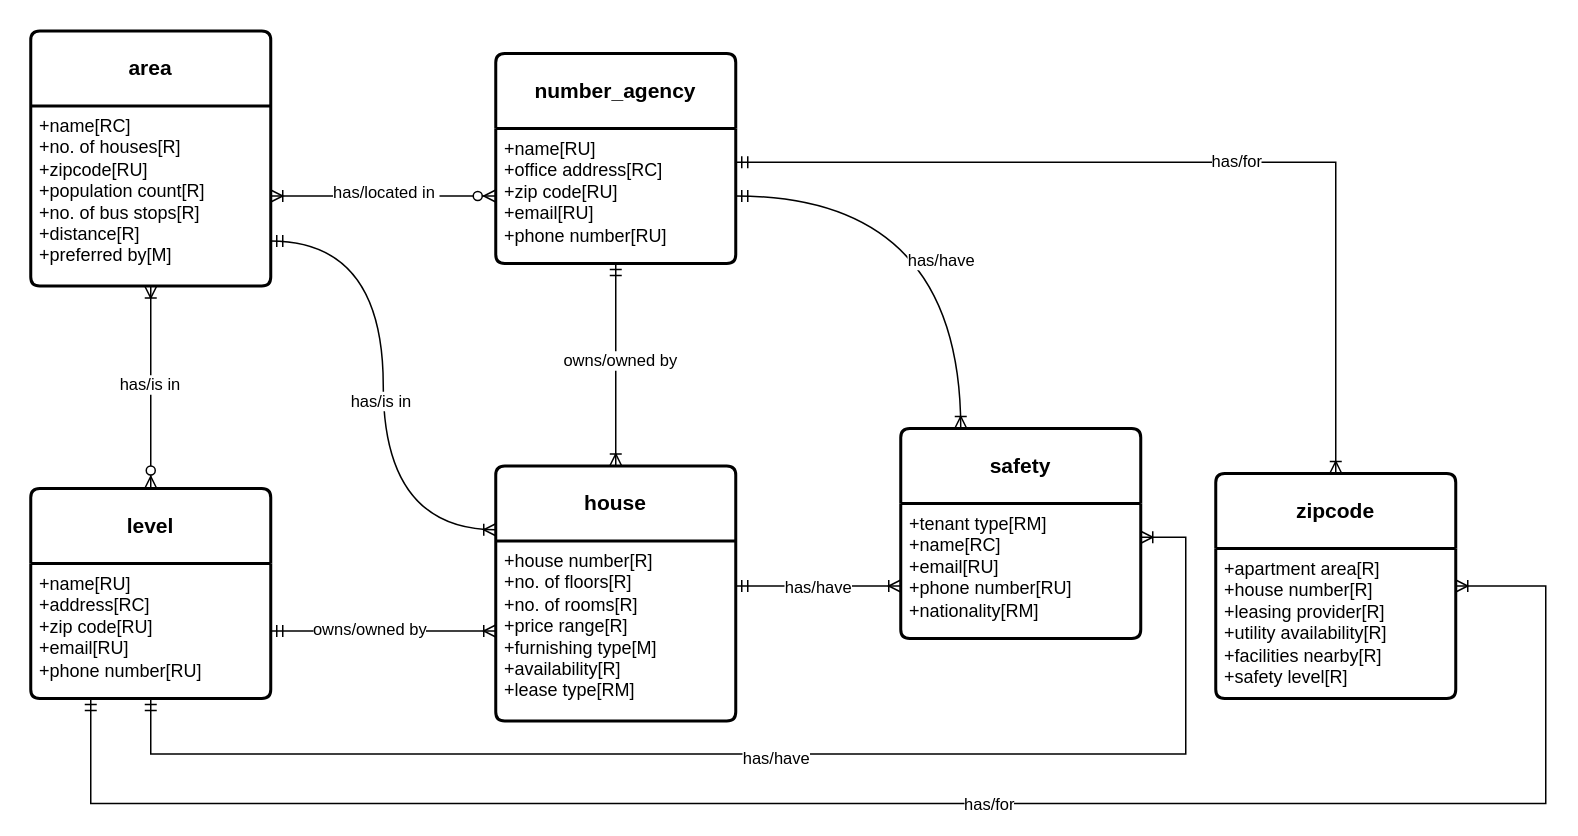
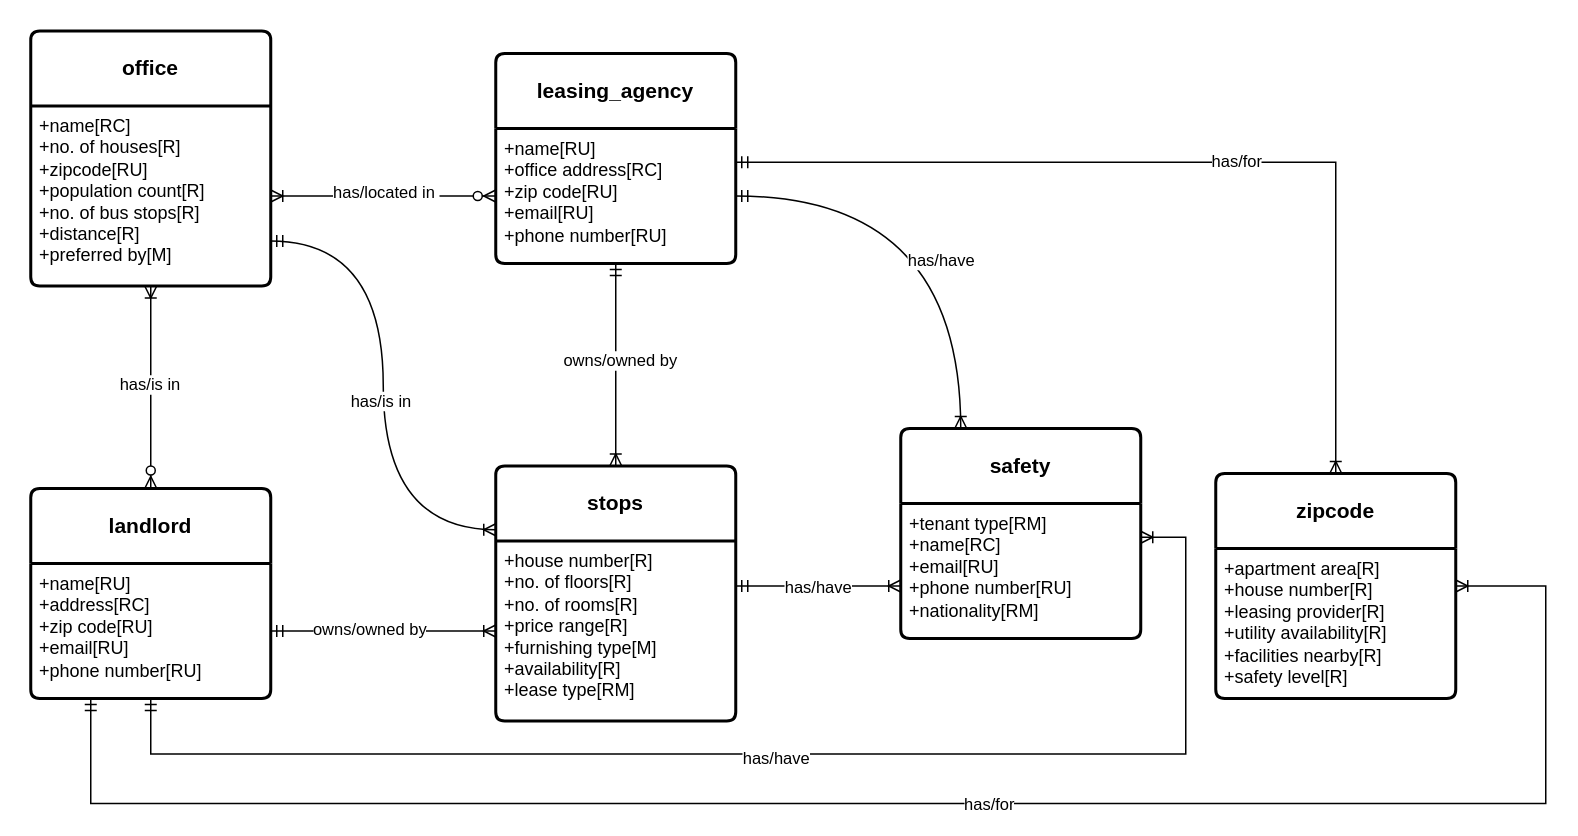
node "area": label "area" -> "office"
node "number_agency": label "number_agency" -> "leasing_agency"
node "house": label "house" -> "stops"
node "level": label "level" -> "landlord"
